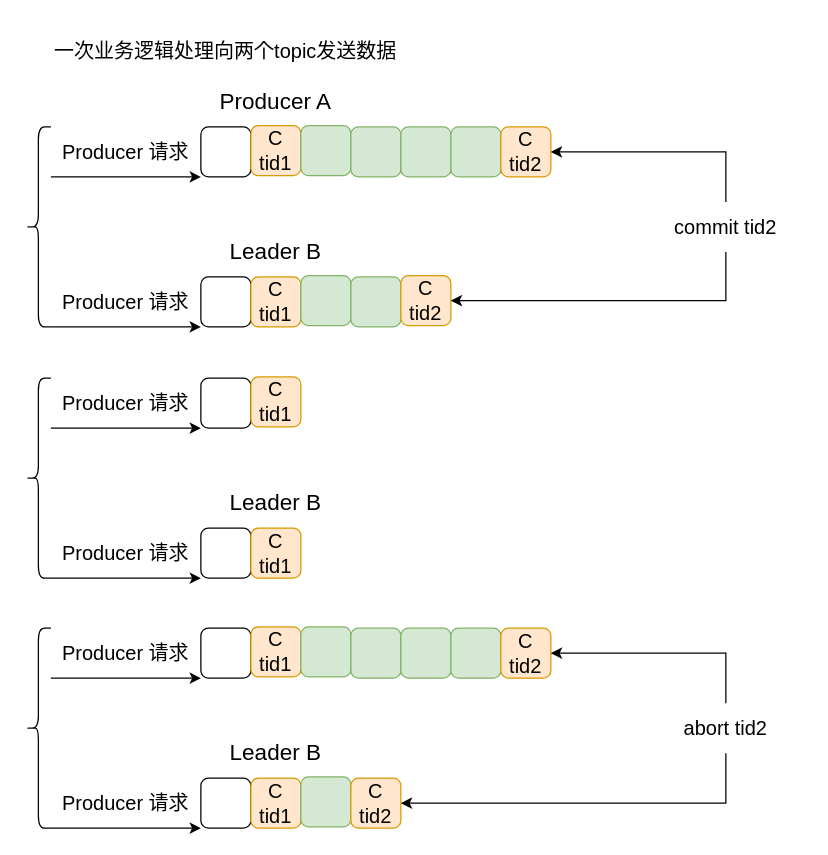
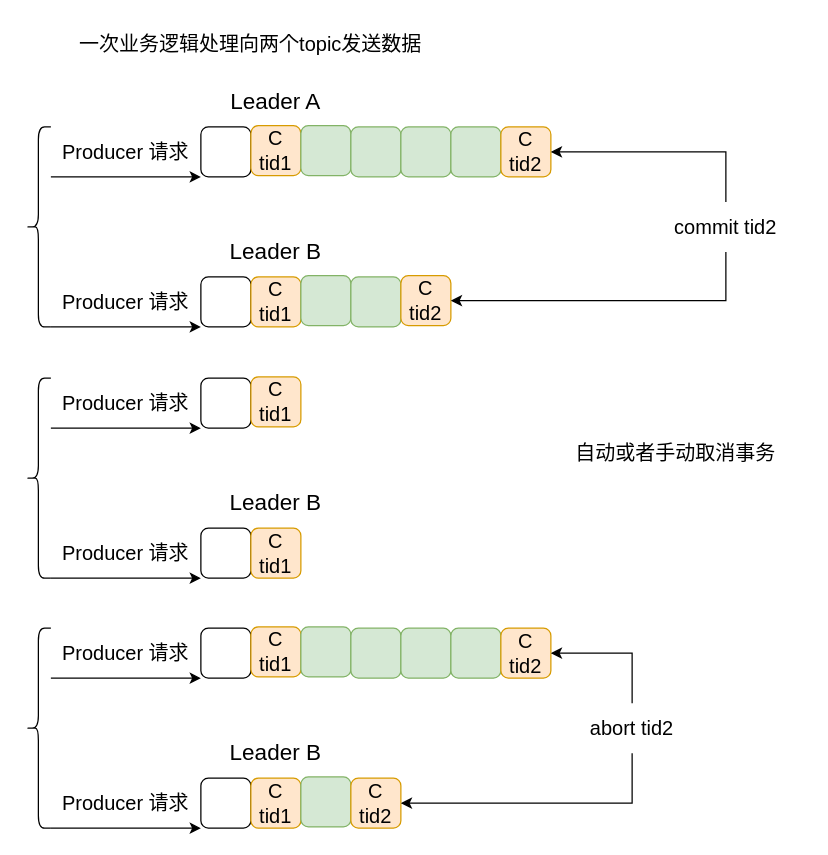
node "一次业务逻辑处理向两个topic发送数据": moved (226, 51) -> (251, 44)
node "Producer A": label "Producer A" -> "Leader A"
node "自动或者手动取消事务": added
node "abort tid2": moved (726, 728) -> (632, 728)
